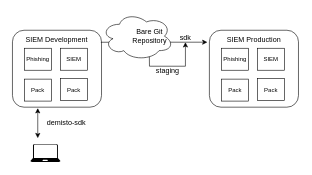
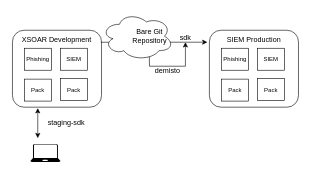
node "SIEM Development": label "SIEM Development" -> "XSOAR Development"
node "staging": label "staging" -> "demisto"
node "demisto-sdk": label "demisto-sdk" -> "staging-sdk"
